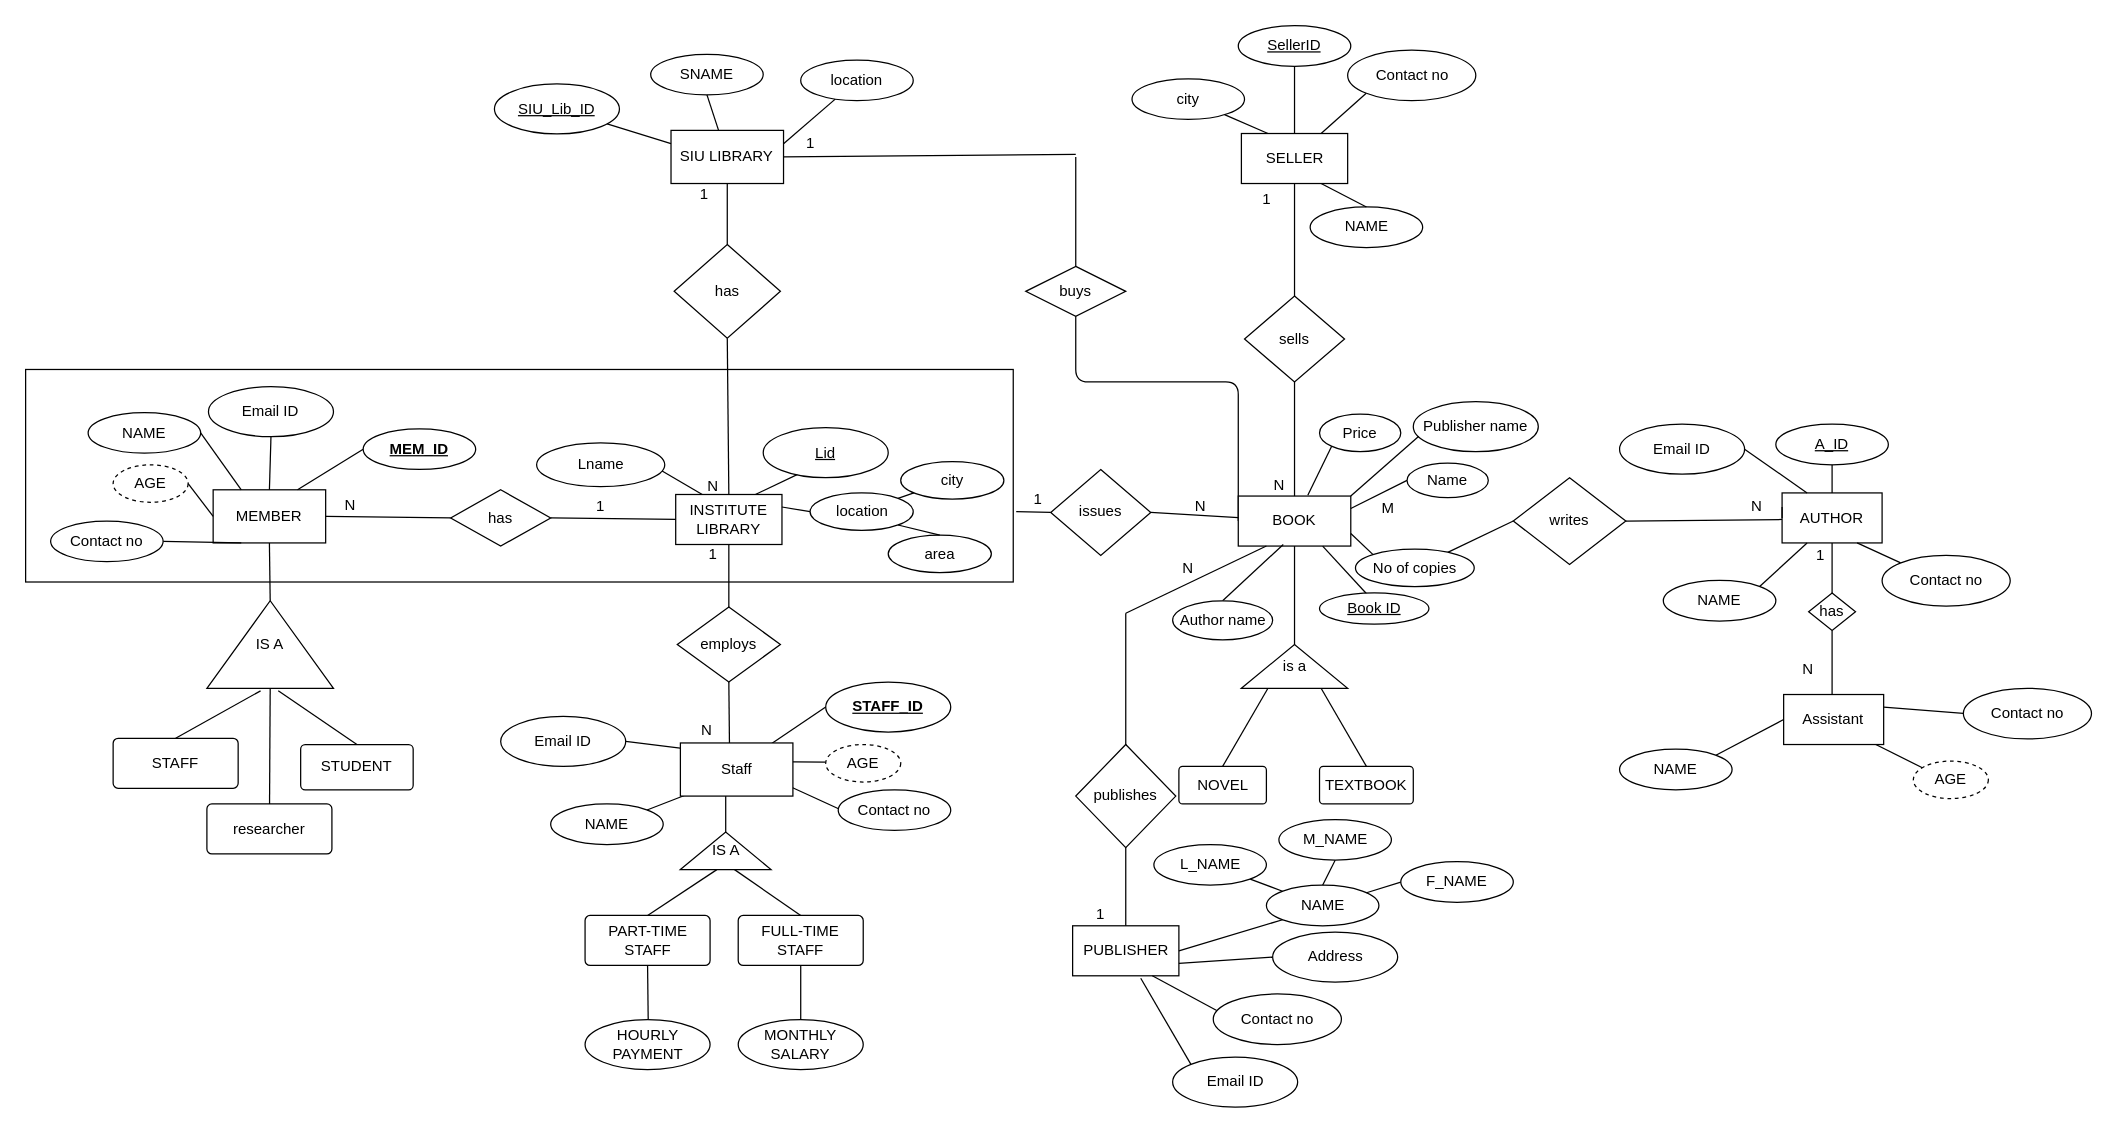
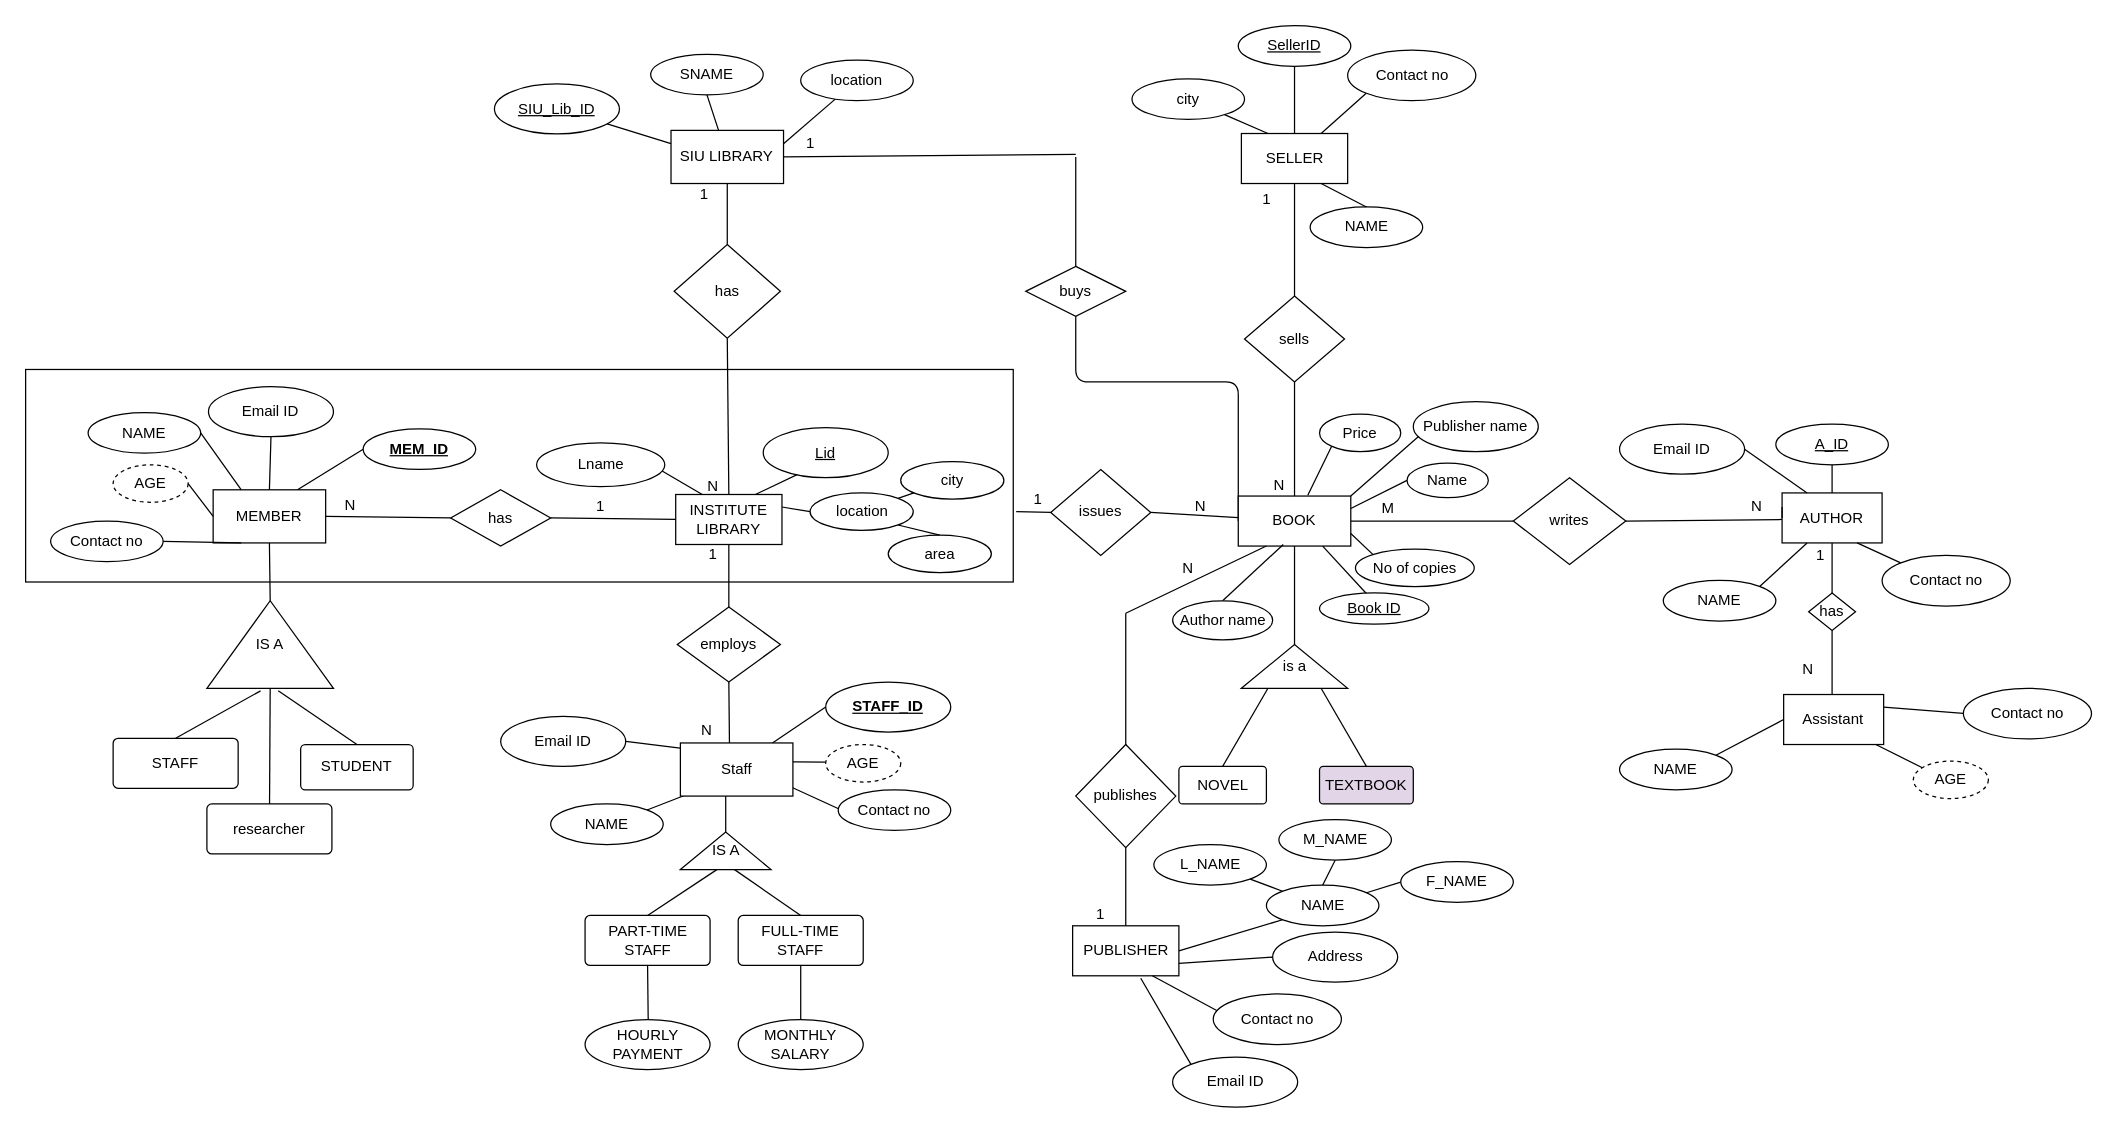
edge "writes" -- "No of copies": now "writes" -- "BOOK"
node "TEXTBOOK": fillcolor #ffffff -> #e1d5e7
